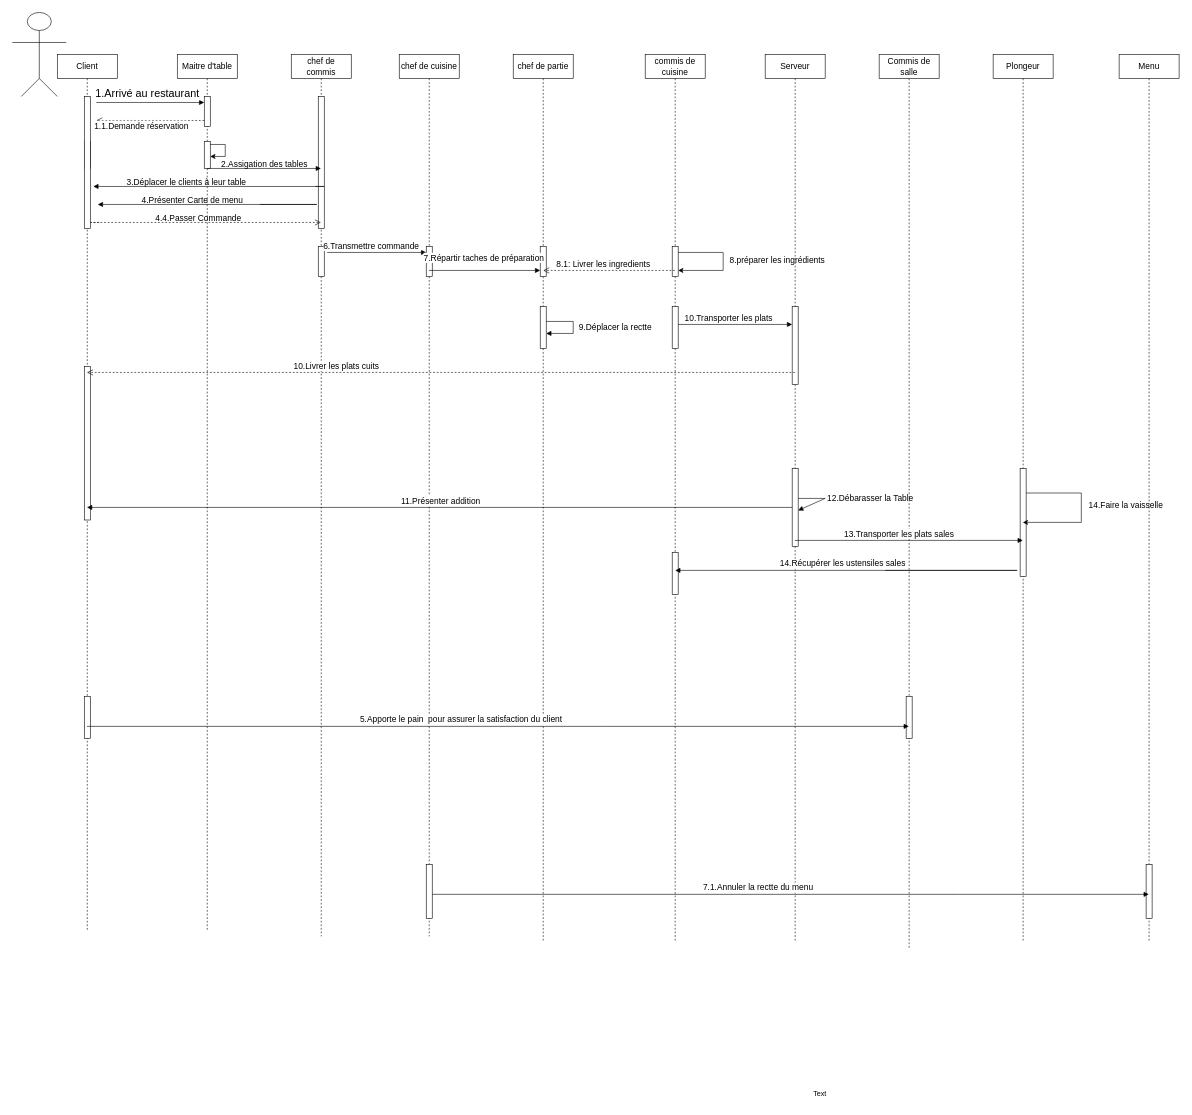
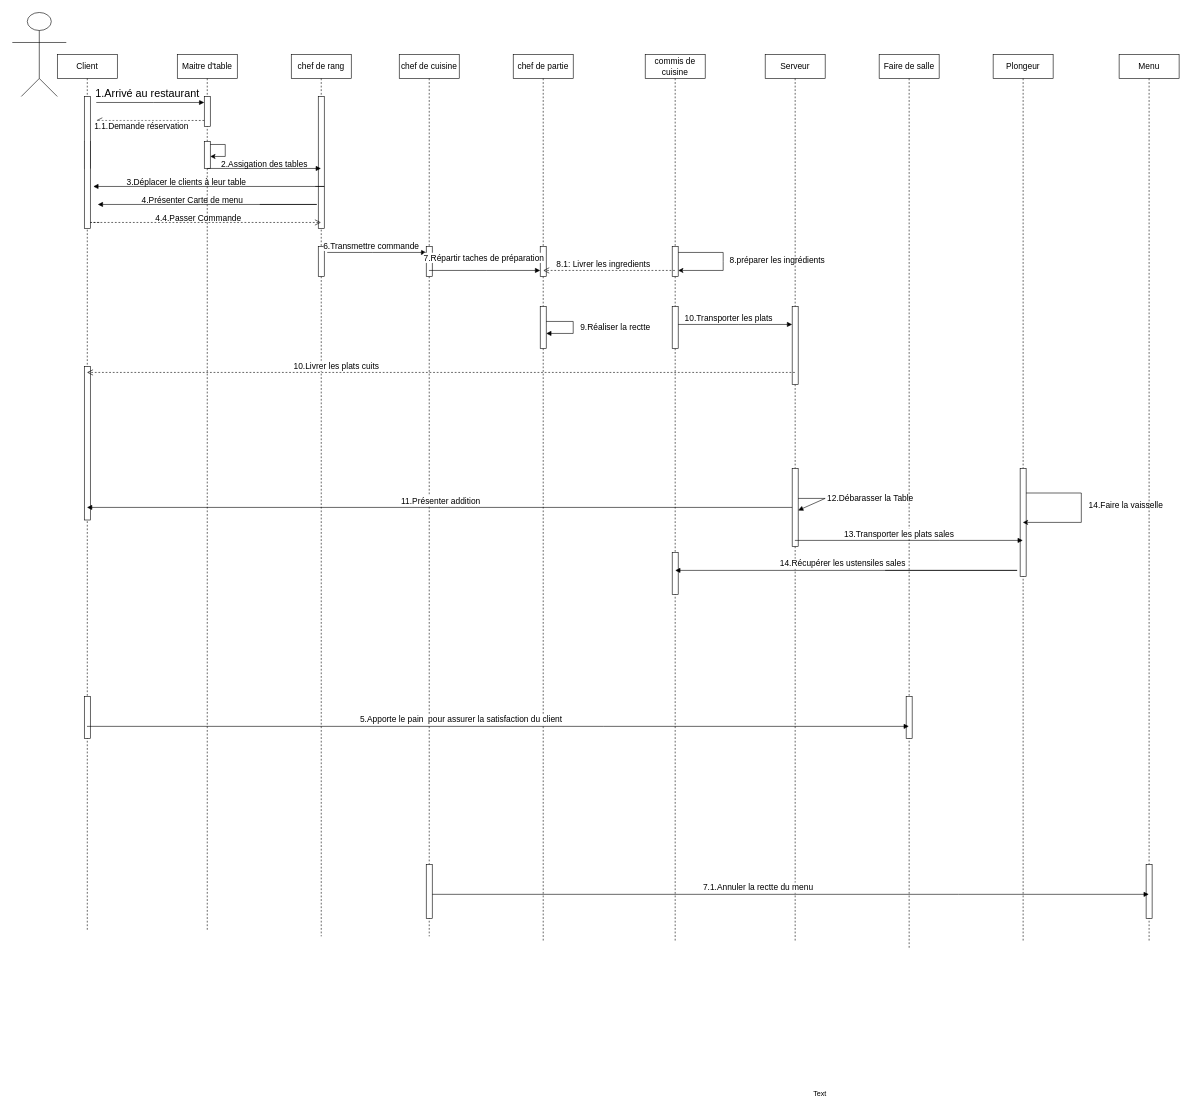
node "chef de commis": label "chef de commis" -> "chef de rang"
node "Commis de salle": label "Commis de salle" -> "Faire de salle"
node "9.Déplacer la rectte": label "9.Déplacer la rectte" -> "9.Réaliser la rectte"
